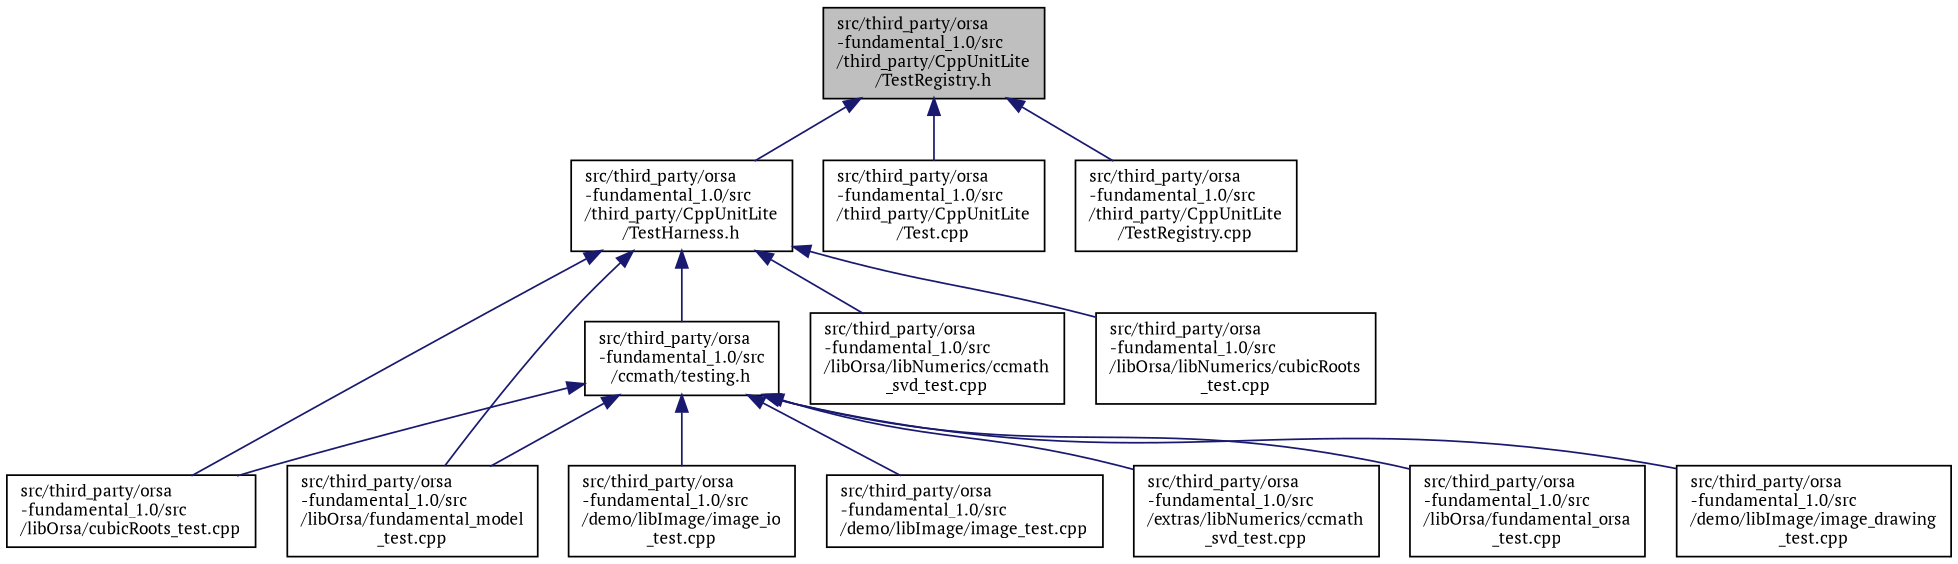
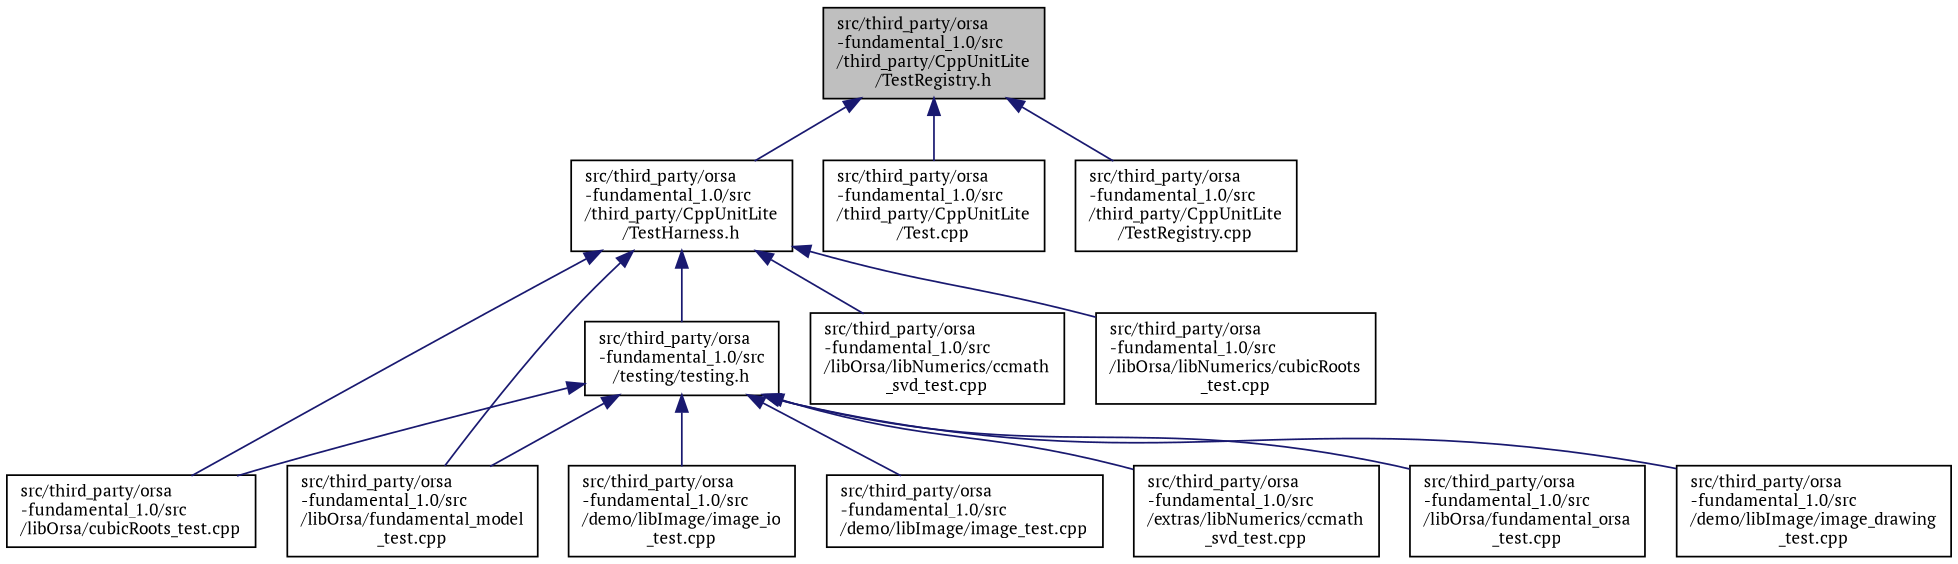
node "src/third_party/orsa -fundamental_1.0/src /ccmath/testing.h": label "src/third_party/orsa -fundamental_1.0/src /ccmath/testing.h" -> "src/third_party/orsa -fundamental_1.0/src /testing/testing.h"
